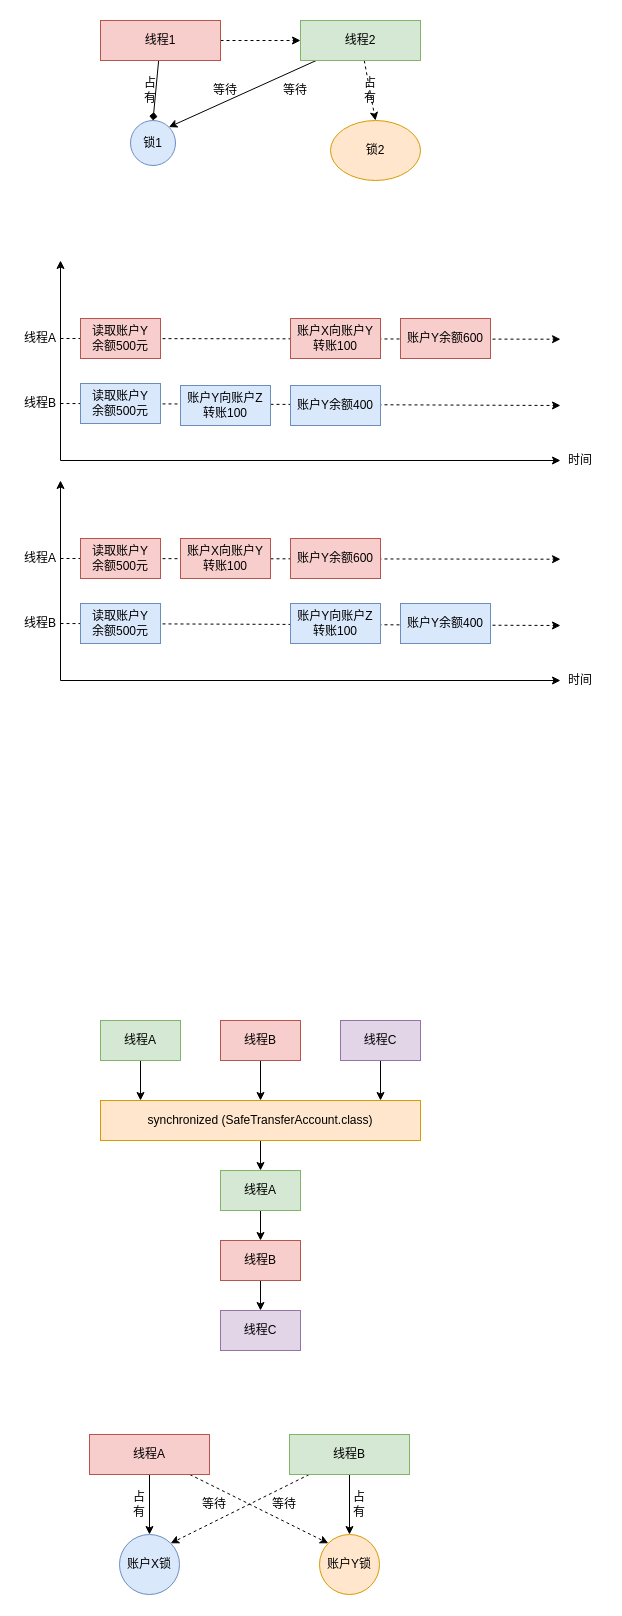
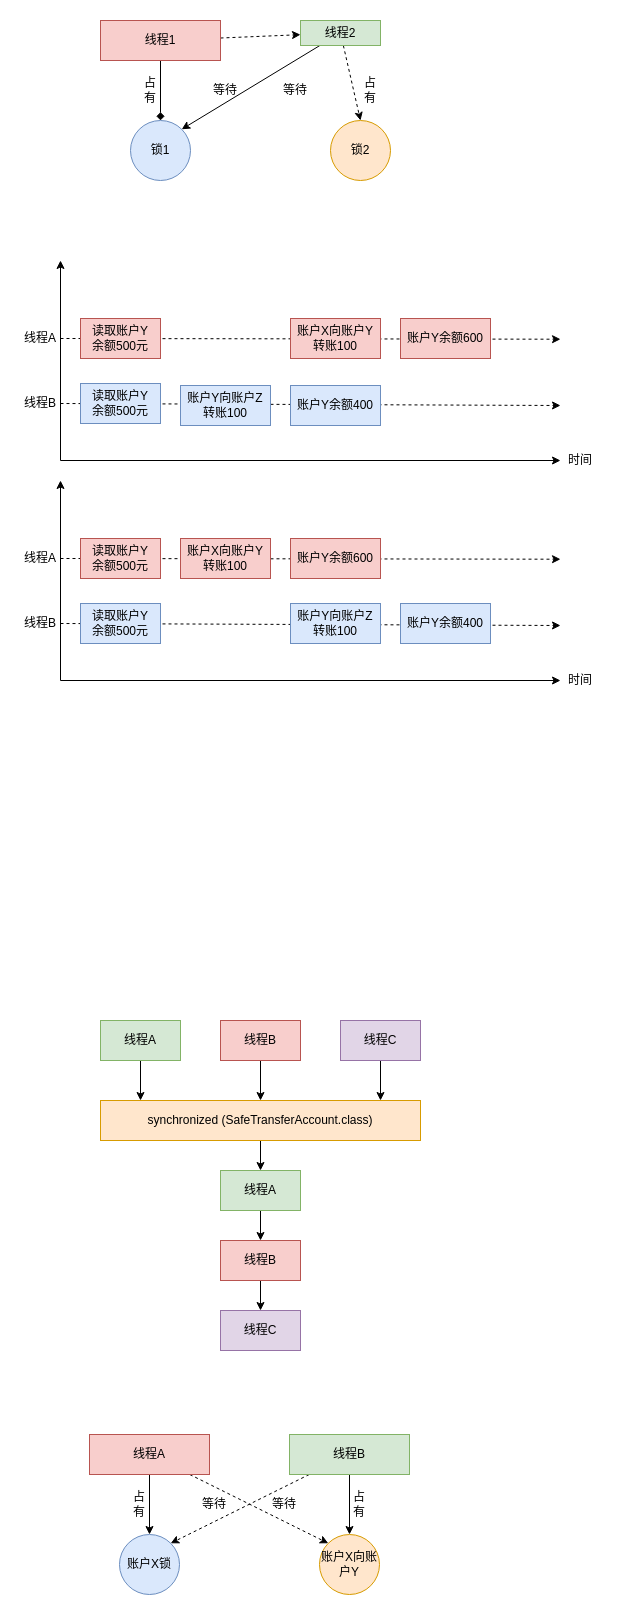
node "线程2": size 120x40 -> 80x25
node "锁1": size 45x45 -> 60x60
node "锁2": size 90x60 -> 60x60
node "账户Y锁": label "账户Y锁" -> "账户X向账户Y"
